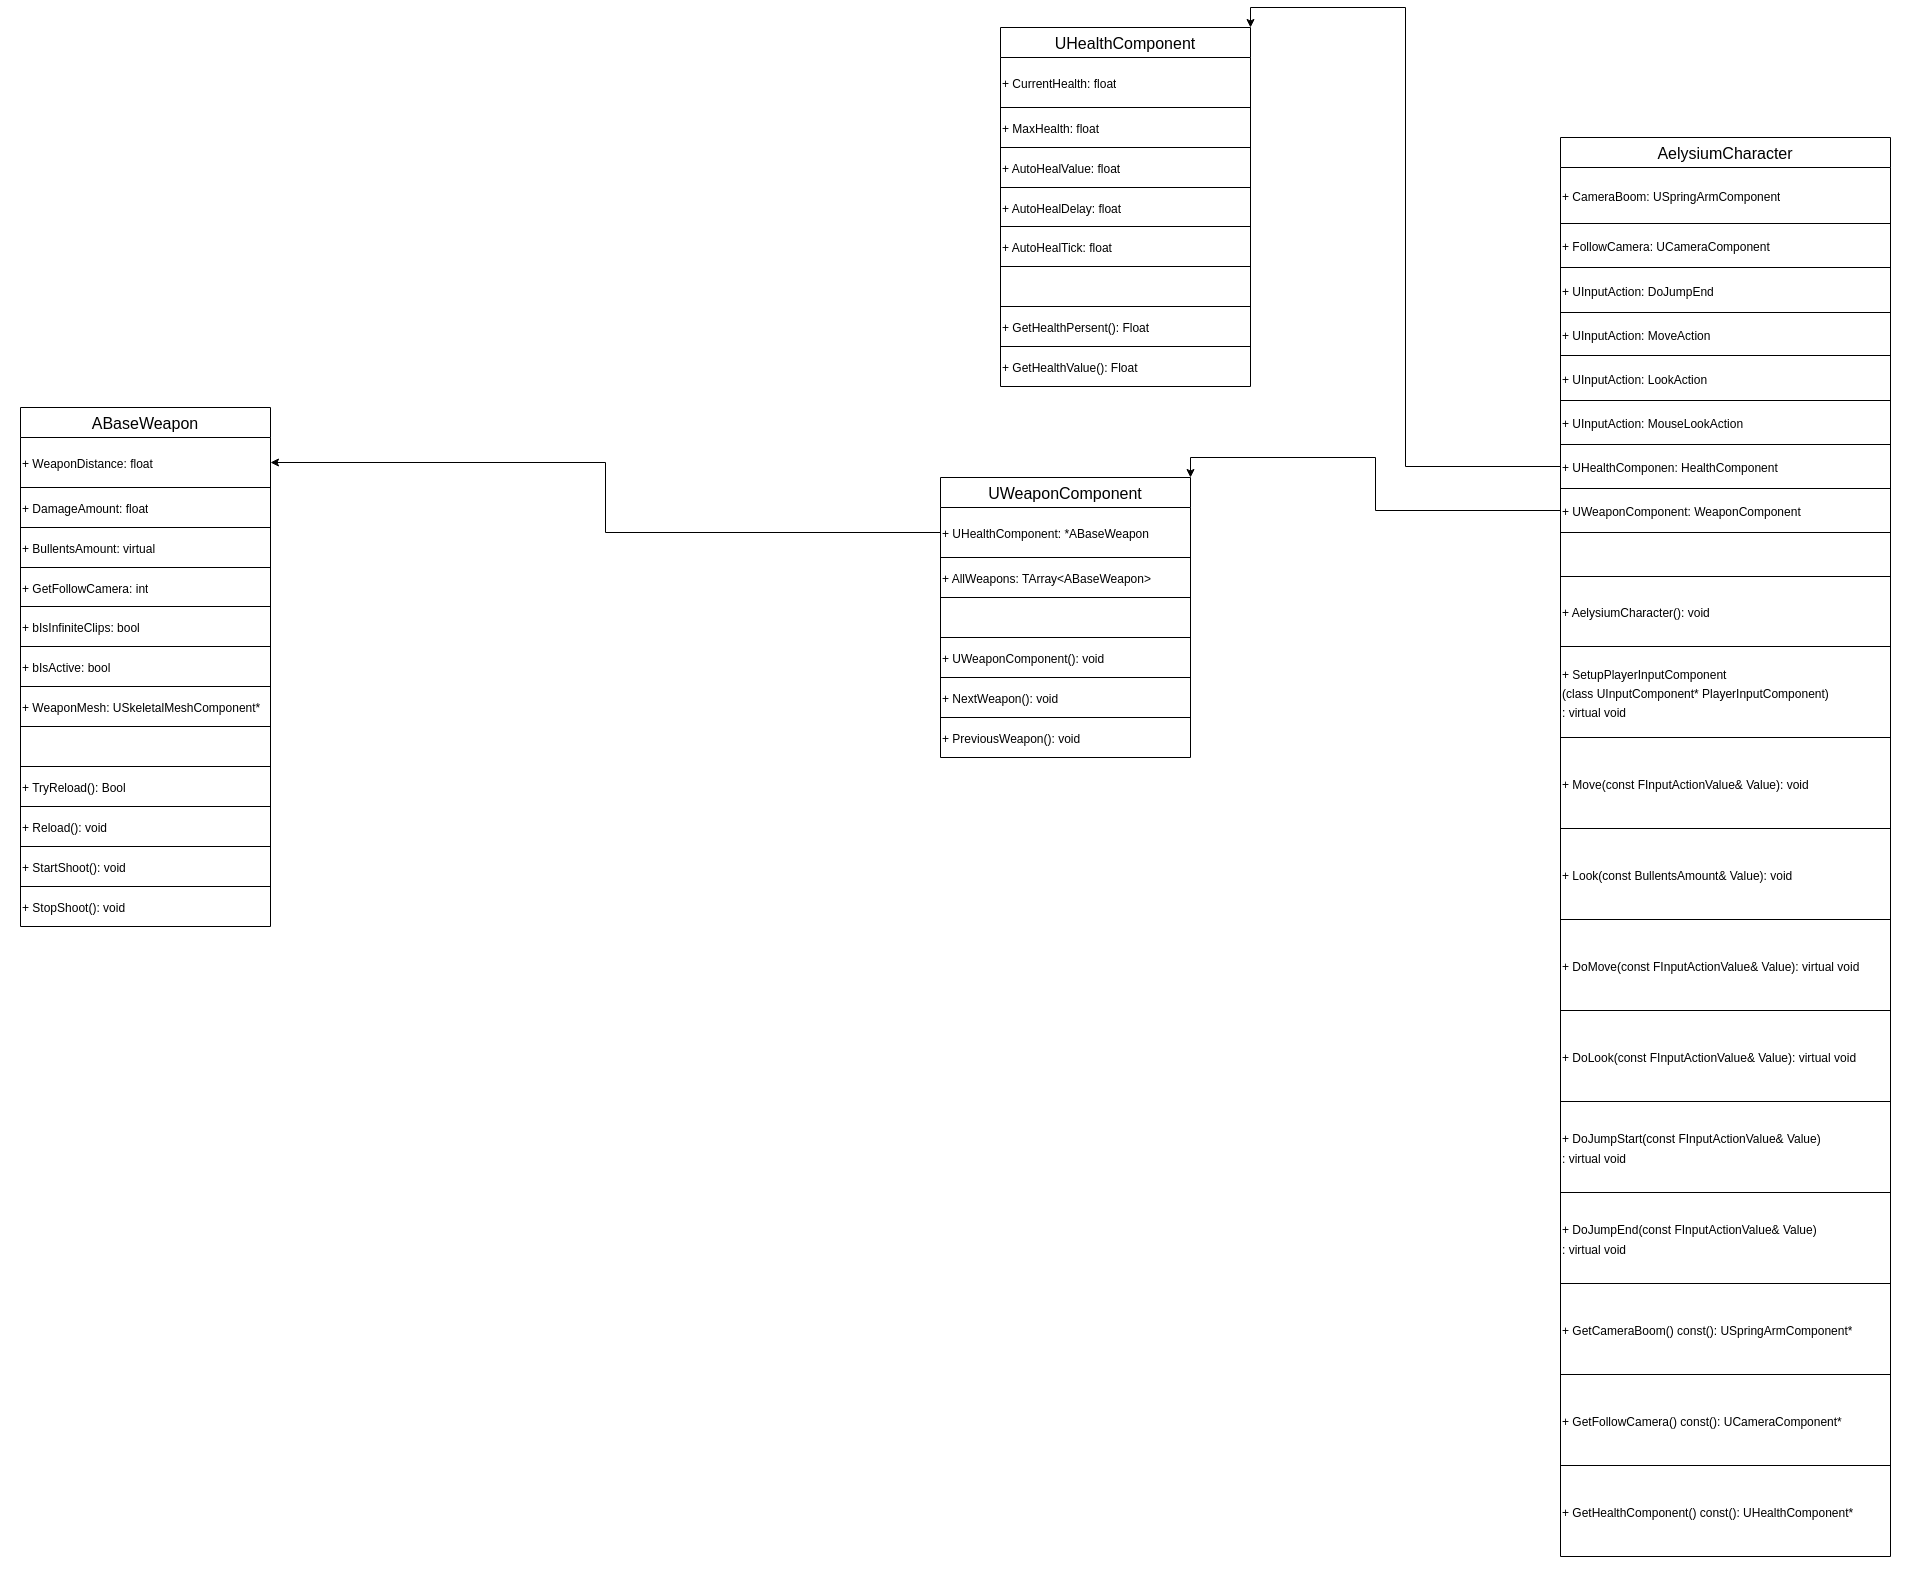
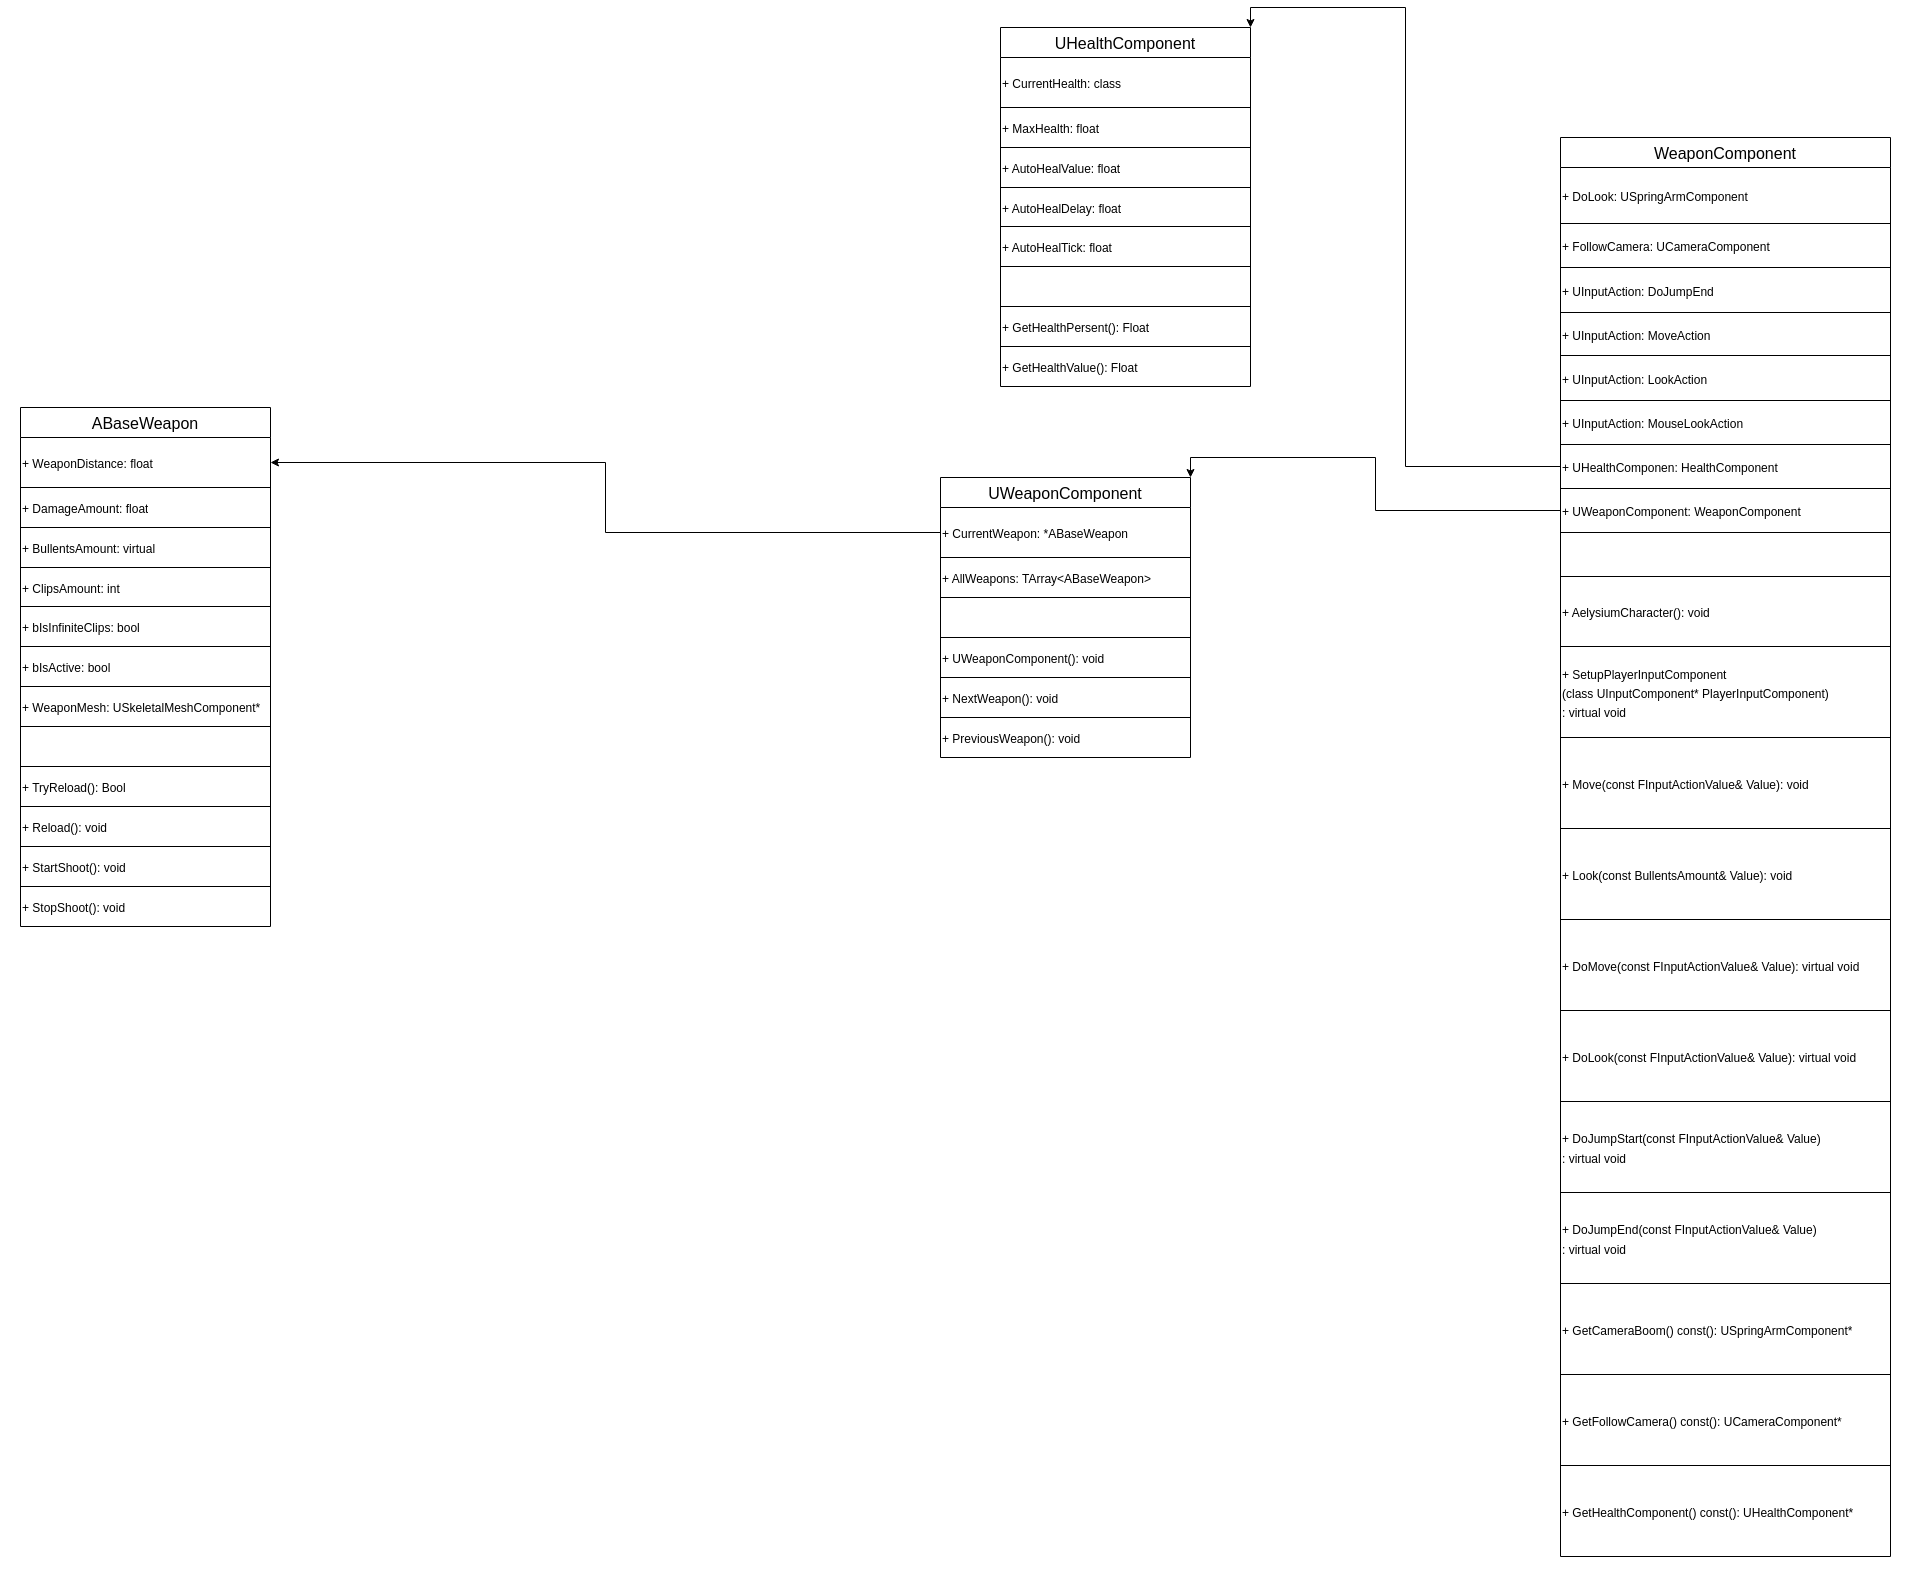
node "+ CurrentHealth: float": label "+ CurrentHealth: float" -> "+ CurrentHealth: class"
node "AelysiumCharacter": label "AelysiumCharacter" -> "WeaponComponent"
node "+ CameraBoom: USpringArmComponent": label "+ CameraBoom: USpringArmComponent" -> "+ DoLook: USpringArmComponent"
node "+ UHealthComponent: *ABaseWeapon": label "+ UHealthComponent: *ABaseWeapon" -> "+ CurrentWeapon: *ABaseWeapon"
node "+ GetFollowCamera: int": label "+ GetFollowCamera: int" -> "+ ClipsAmount: int"
